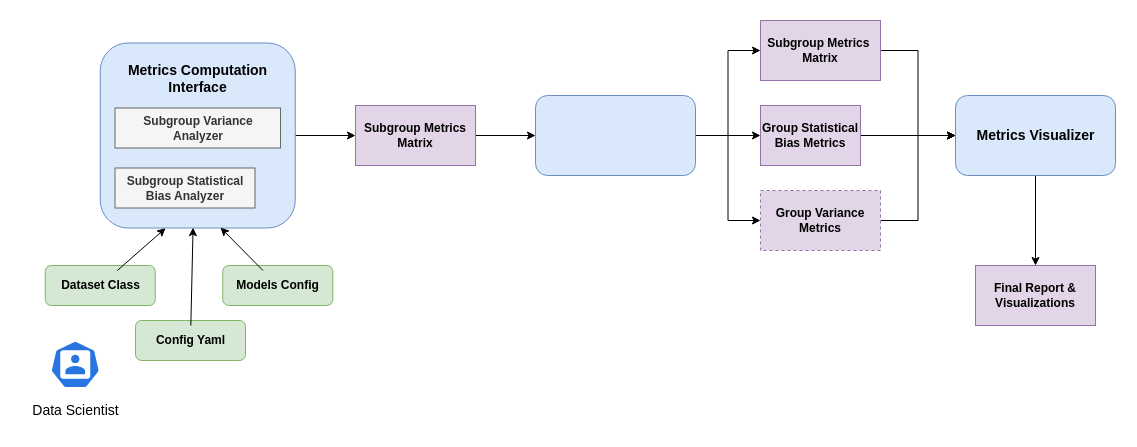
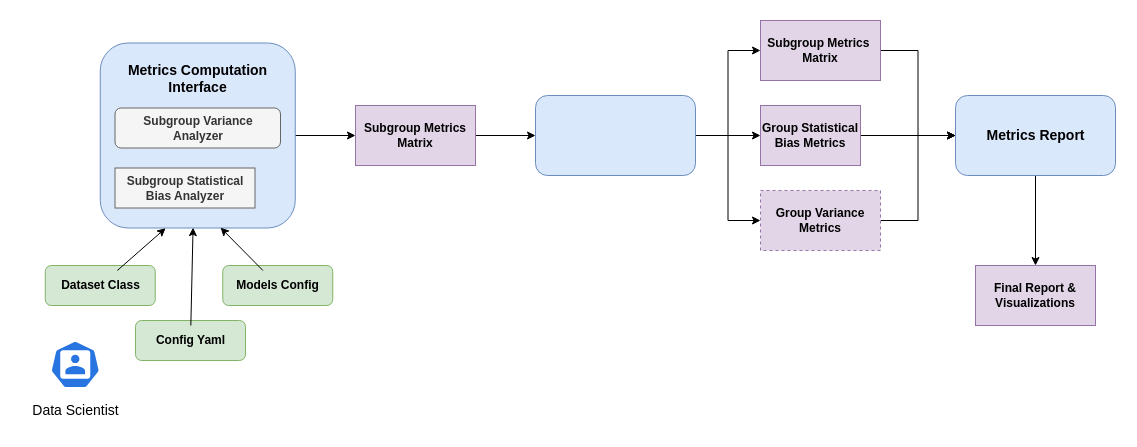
node "Subgroup Variance Analyzer": shape rectangle -> rounded rectangle
node "Metrics Visualizer": label "Metrics Visualizer" -> "Metrics Report"
